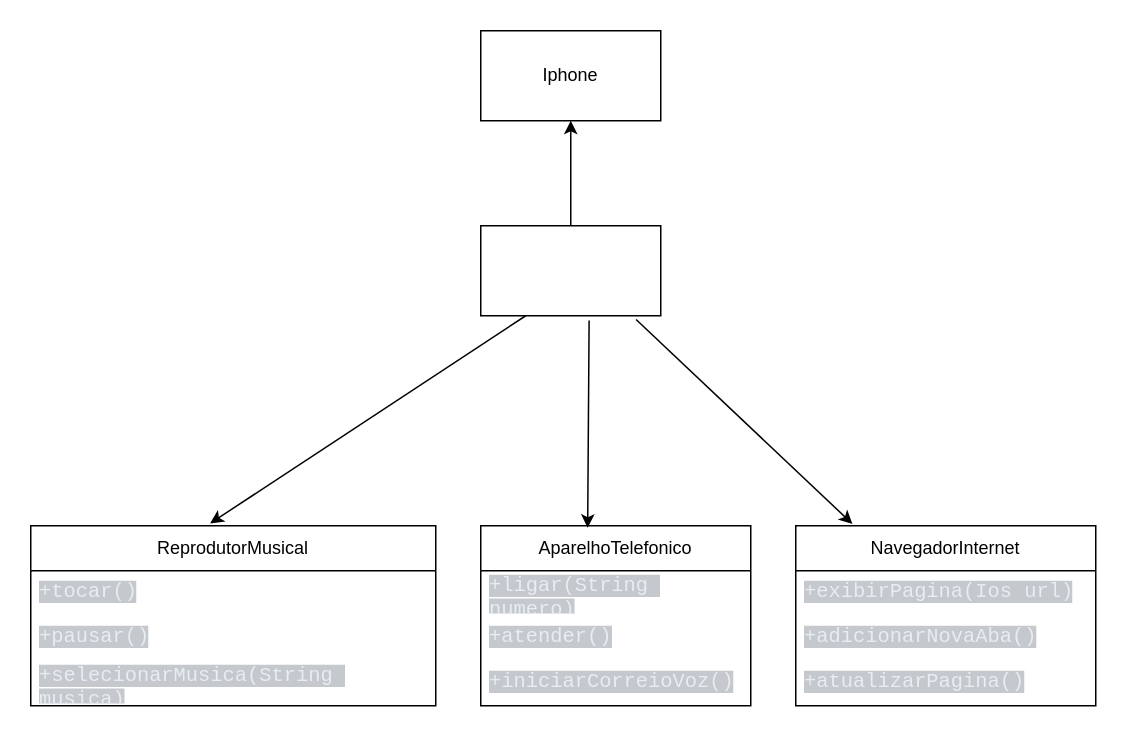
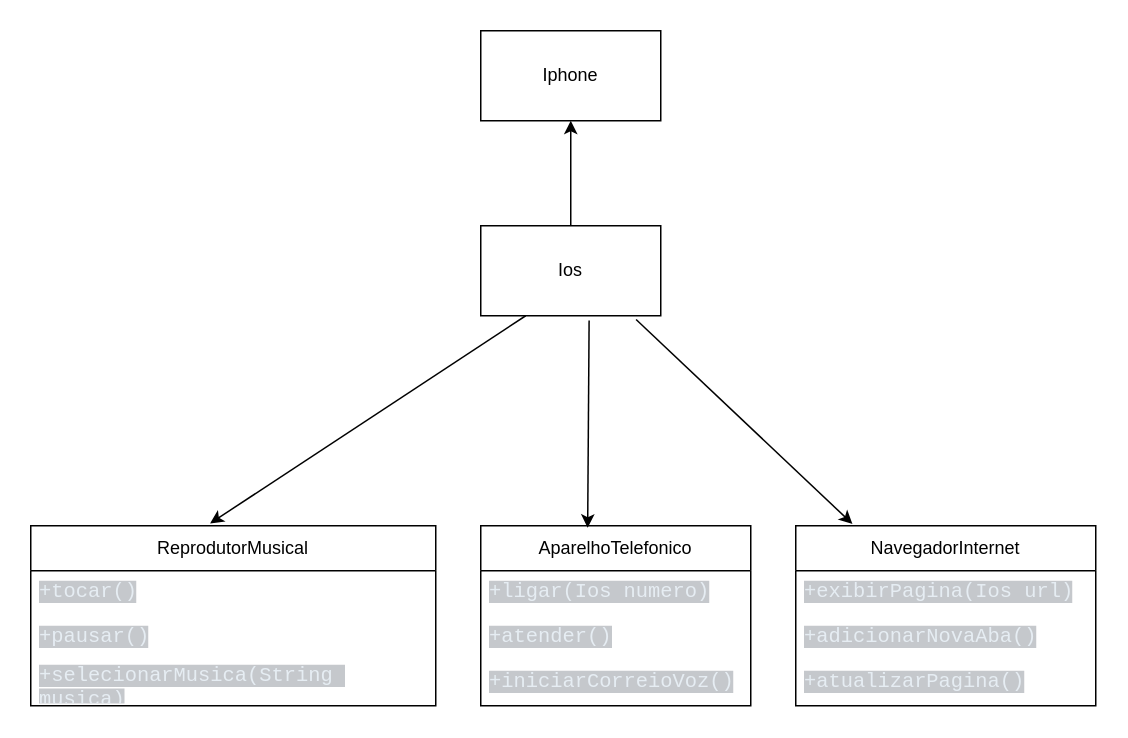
node "Ios": added
node "+ligar(String numero)": label "+ligar(String numero)" -> "+ligar(Ios numero)"
